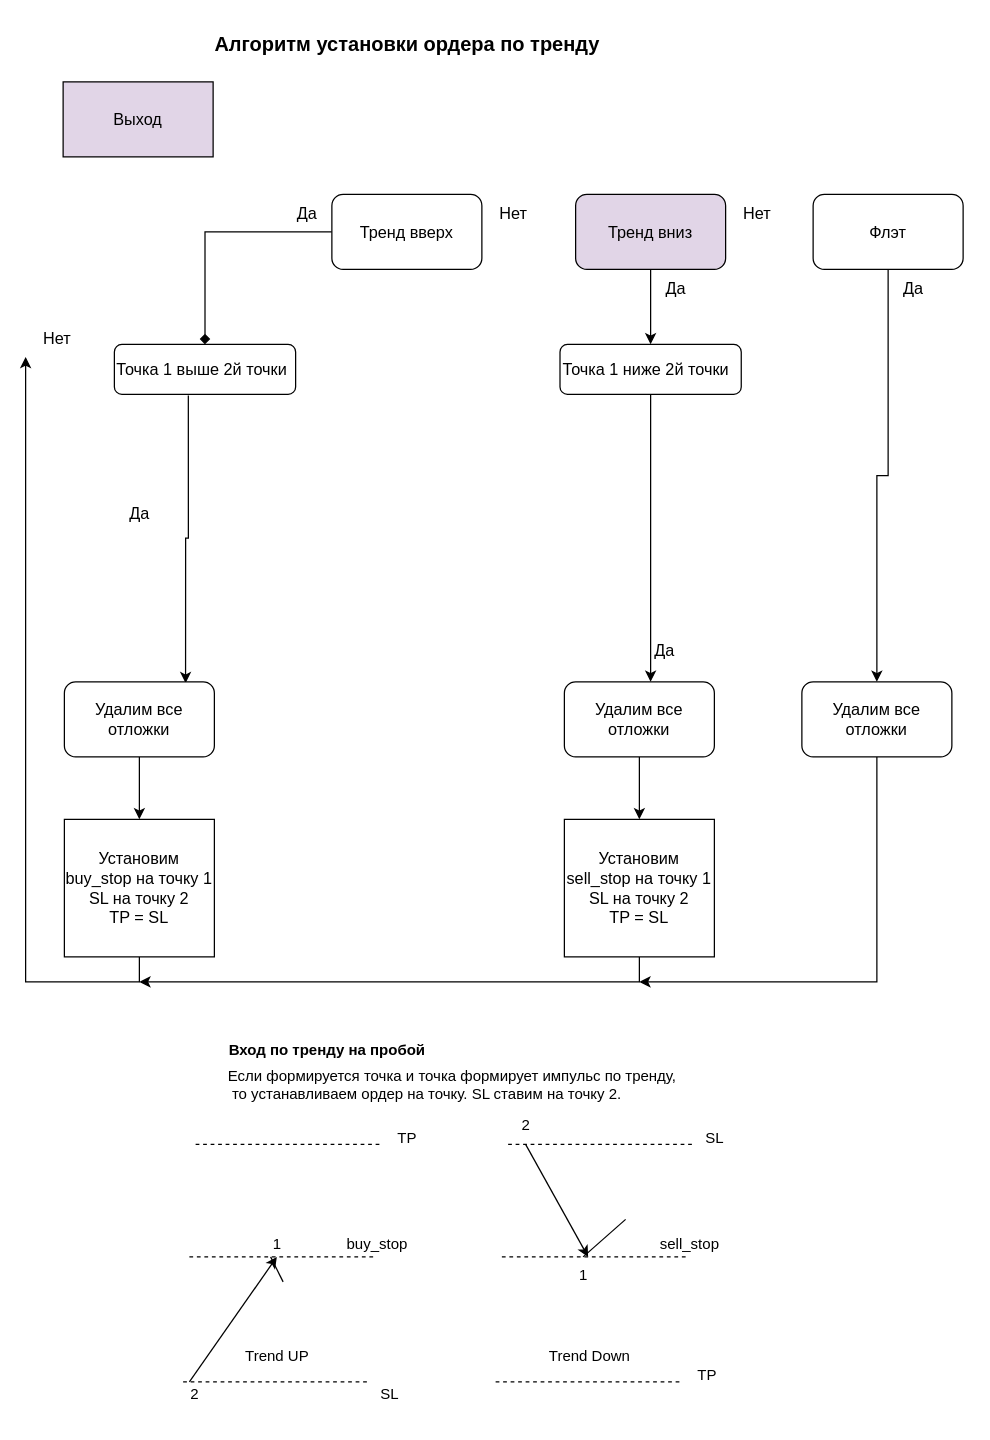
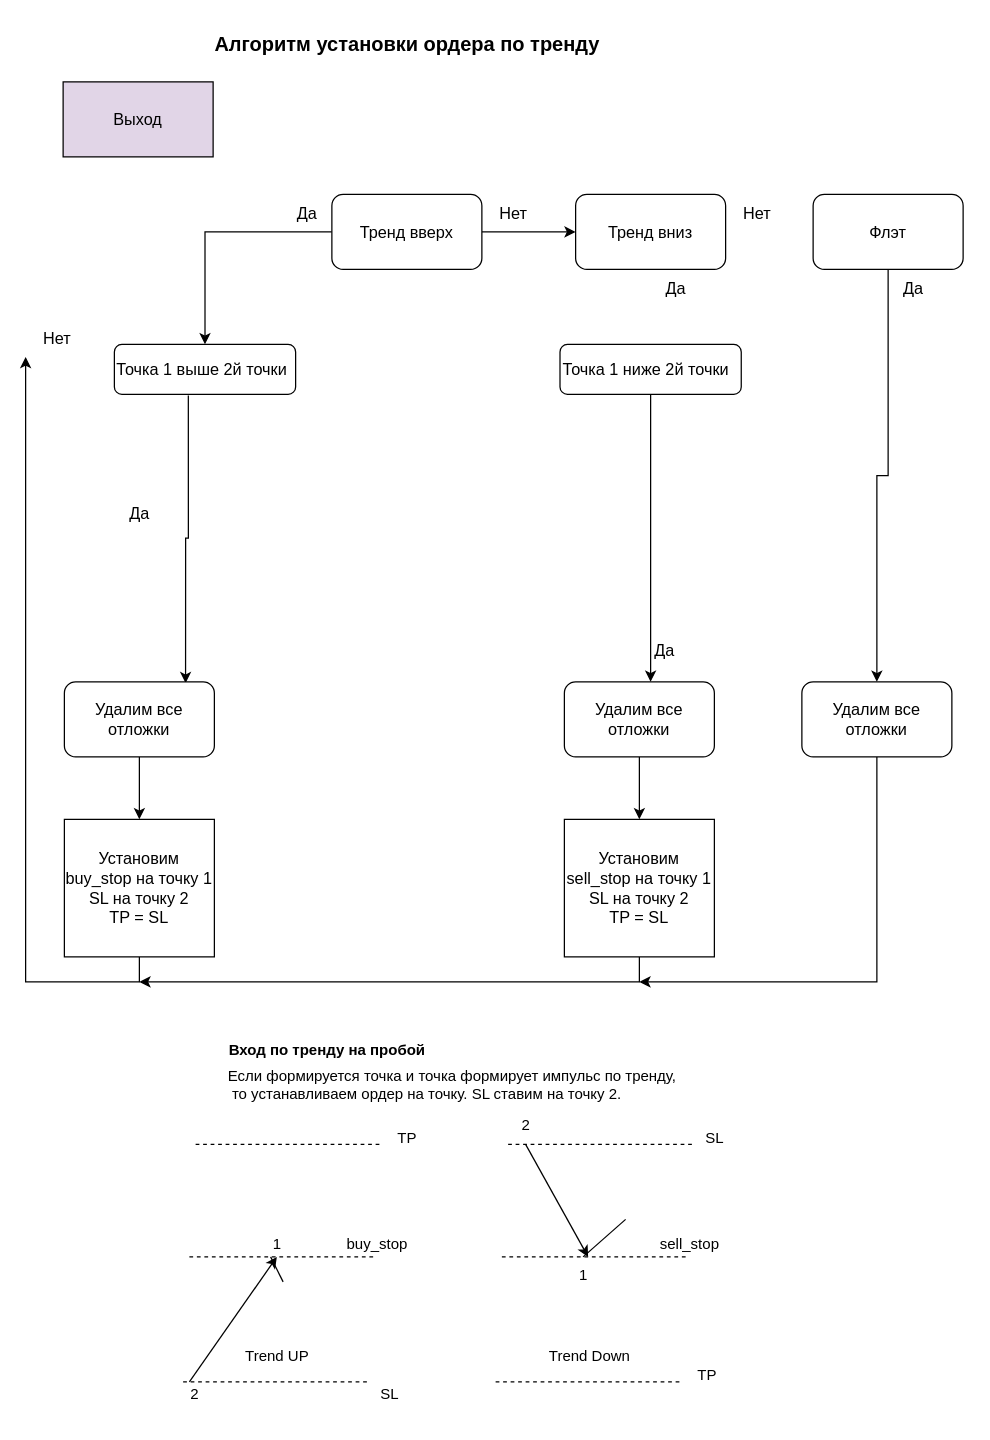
edge "Тренд вверх" -> "Тренд вниз": added
node "Тренд вниз": fillcolor #e1d5e7 -> #ffffff
edge "Тренд вниз" -> "Точка 1 ниже 2й точки": removed
edge "Тренд вверх" -> "Точка 1 выше 2й точки": arrowhead diamond -> classic
